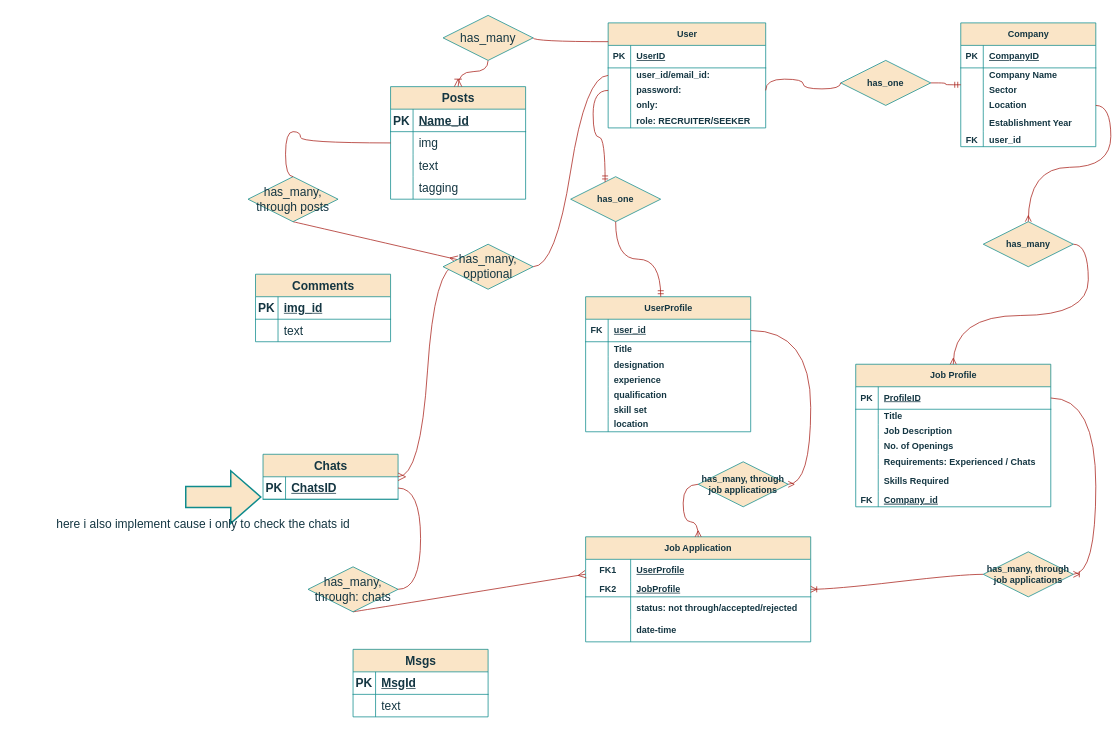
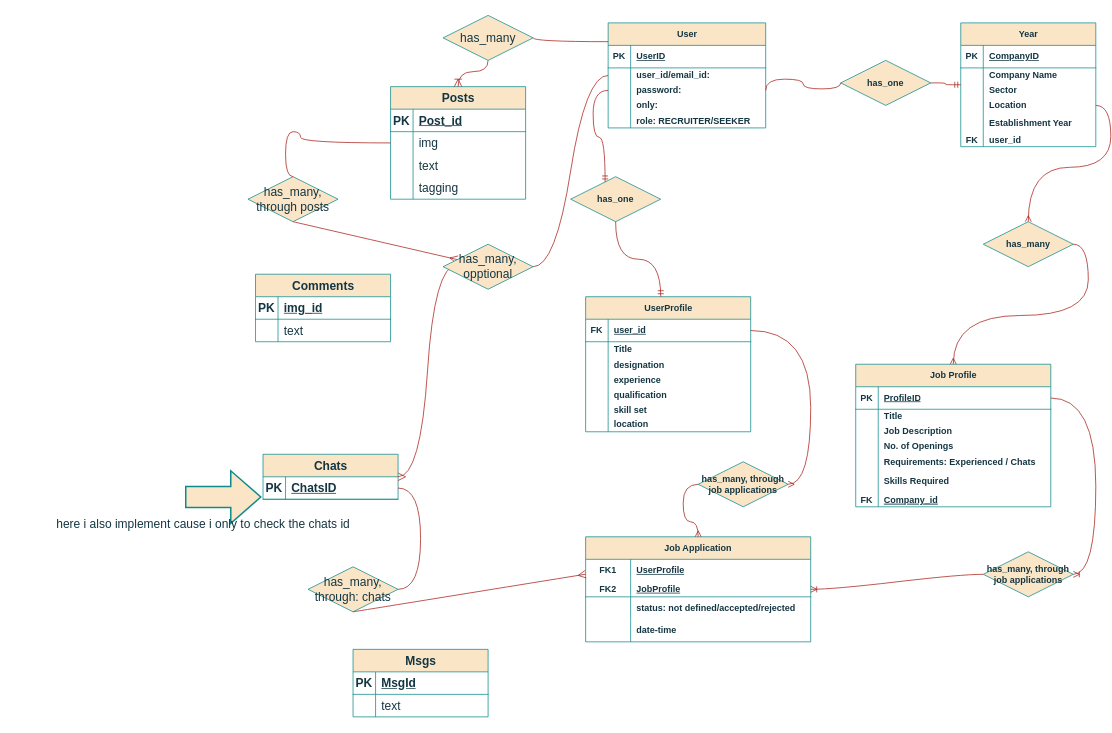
node "Company": label "Company" -> "Year"
node "Name_id": label "Name_id" -> "Post_id"
node "status: not through/accepted/rejected": label "status: not through/accepted/rejected" -> "status: not defined/accepted/rejected"
